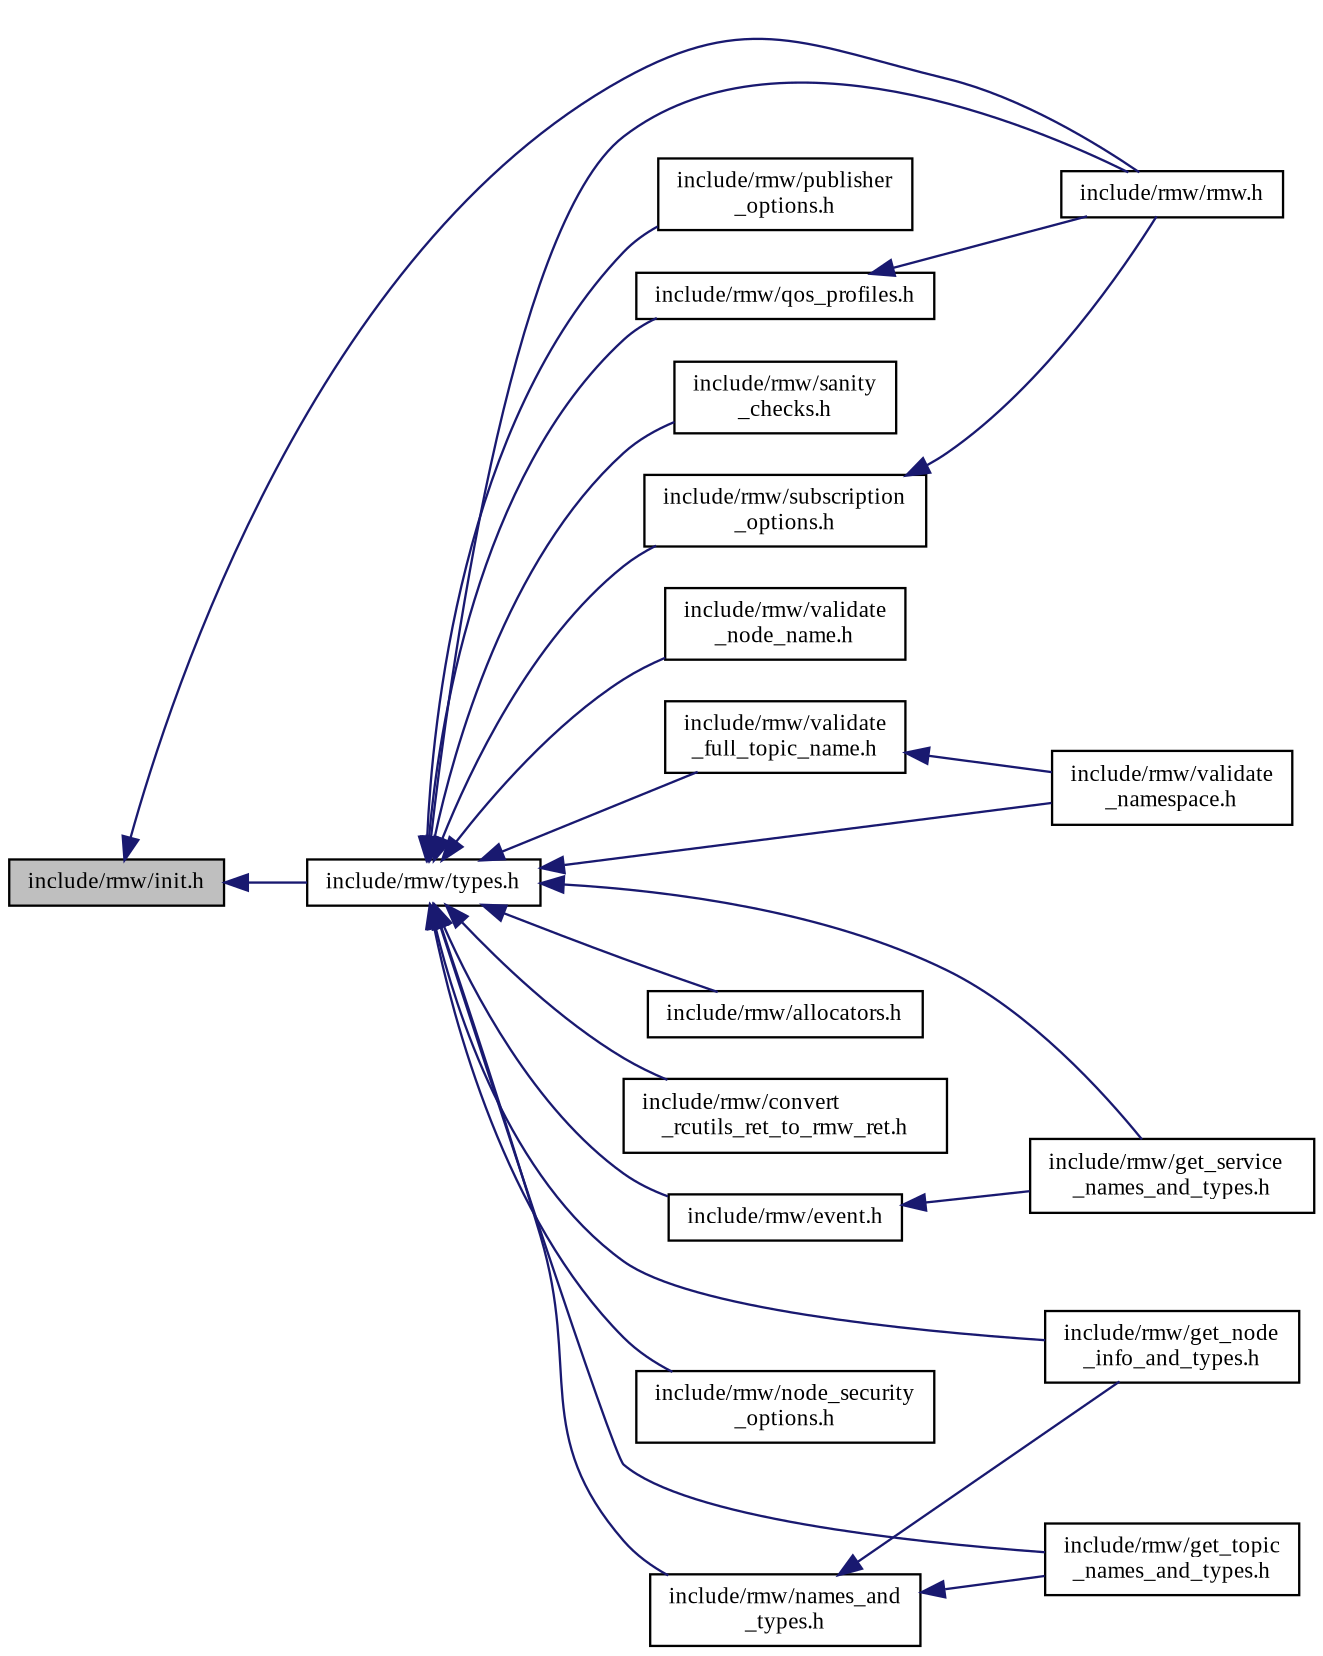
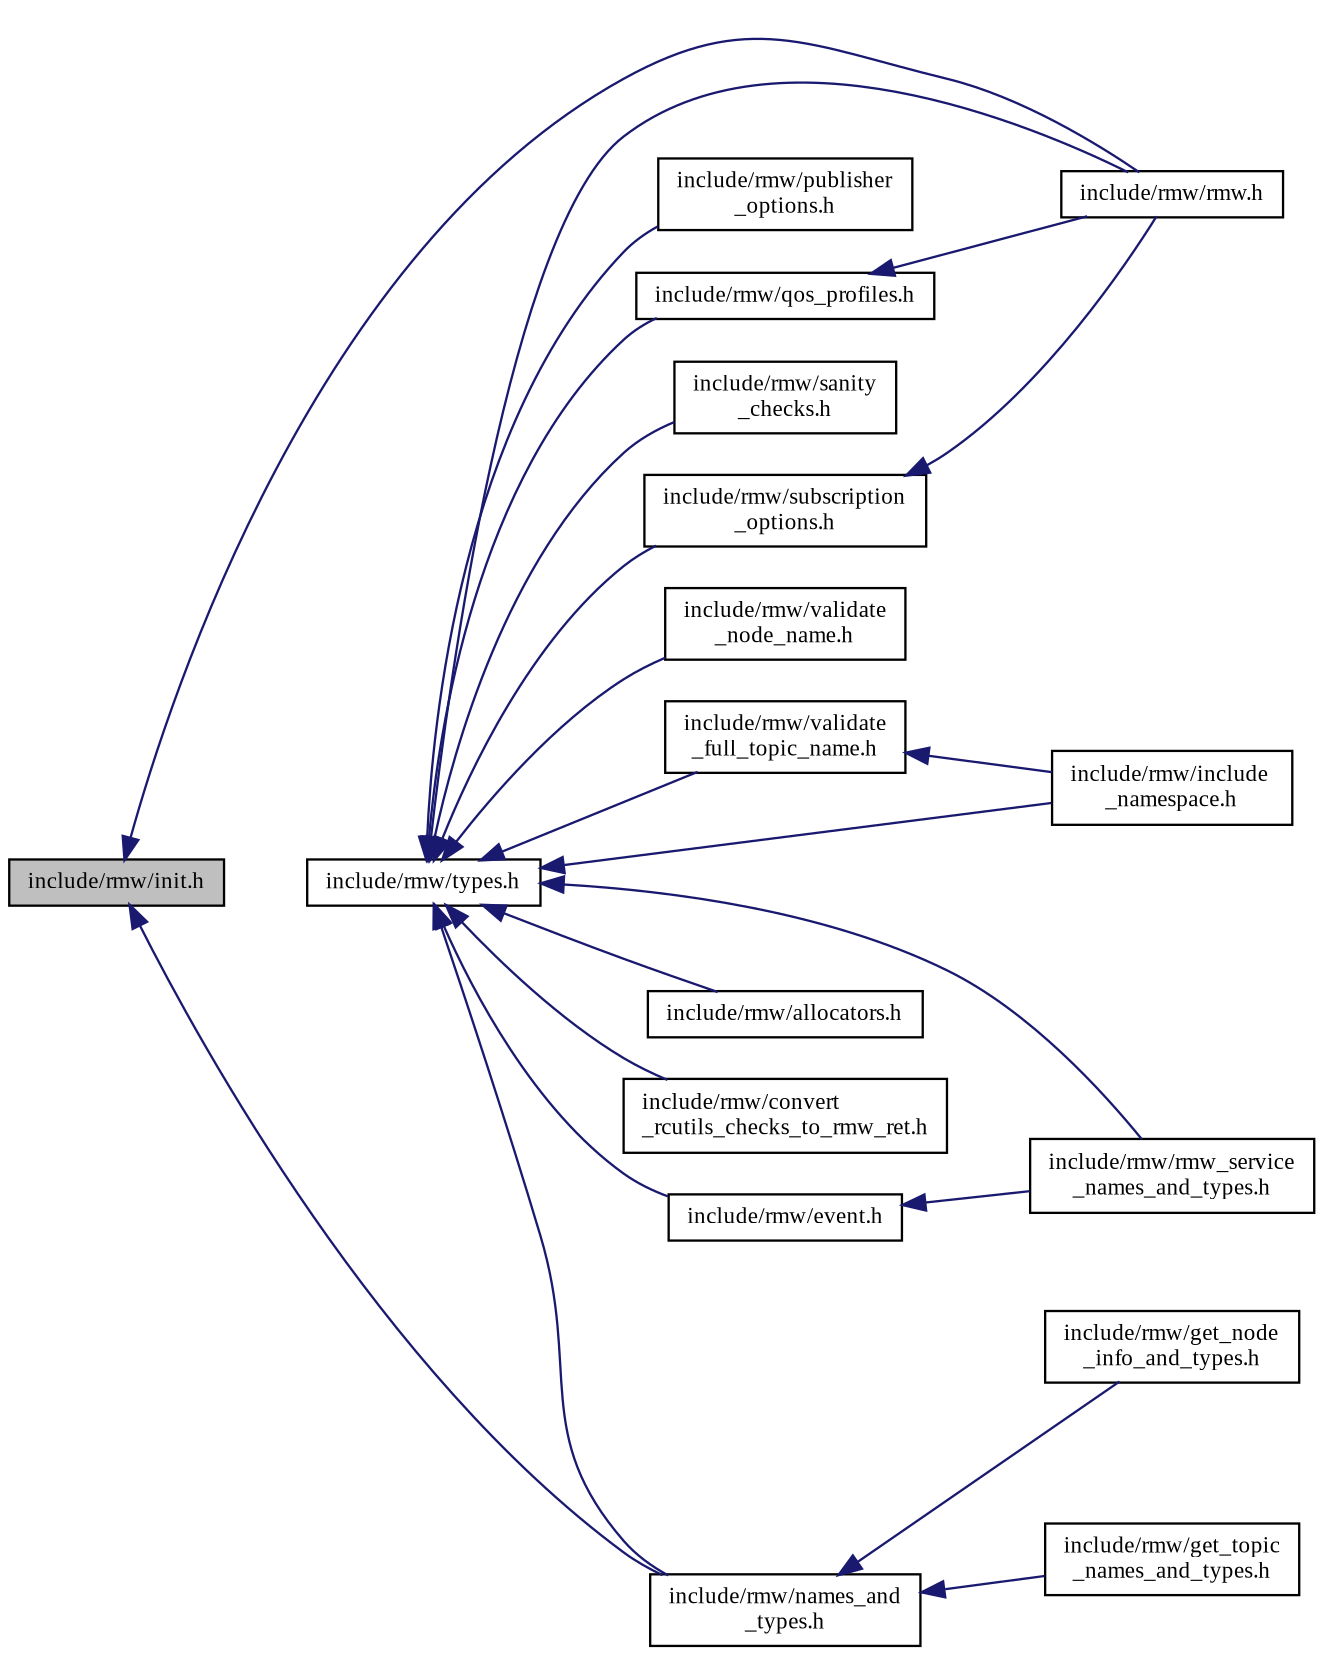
node "include/rmw/validate _namespace.h": label "include/rmw/validate _namespace.h" -> "include/rmw/include _namespace.h"
edge "include/rmw/types.h" -> "include/rmw/init.h": now "include/rmw/names_and _types.h" -> "include/rmw/init.h"
node "include/rmw/convert _rcutils_ret_to_rmw_ret.h": label "include/rmw/convert _rcutils_ret_to_rmw_ret.h" -> "include/rmw/convert _rcutils_checks_to_rmw_ret.h"
node "include/rmw/get_service _names_and_types.h": label "include/rmw/get_service _names_and_types.h" -> "include/rmw/rmw_service _names_and_types.h"
edge "include/rmw/get_node _info_and_types.h" -> "include/rmw/types.h": removed
edge "include/rmw/get_topic _names_and_types.h" -> "include/rmw/types.h": removed
node "include/rmw/node_security _options.h": removed
